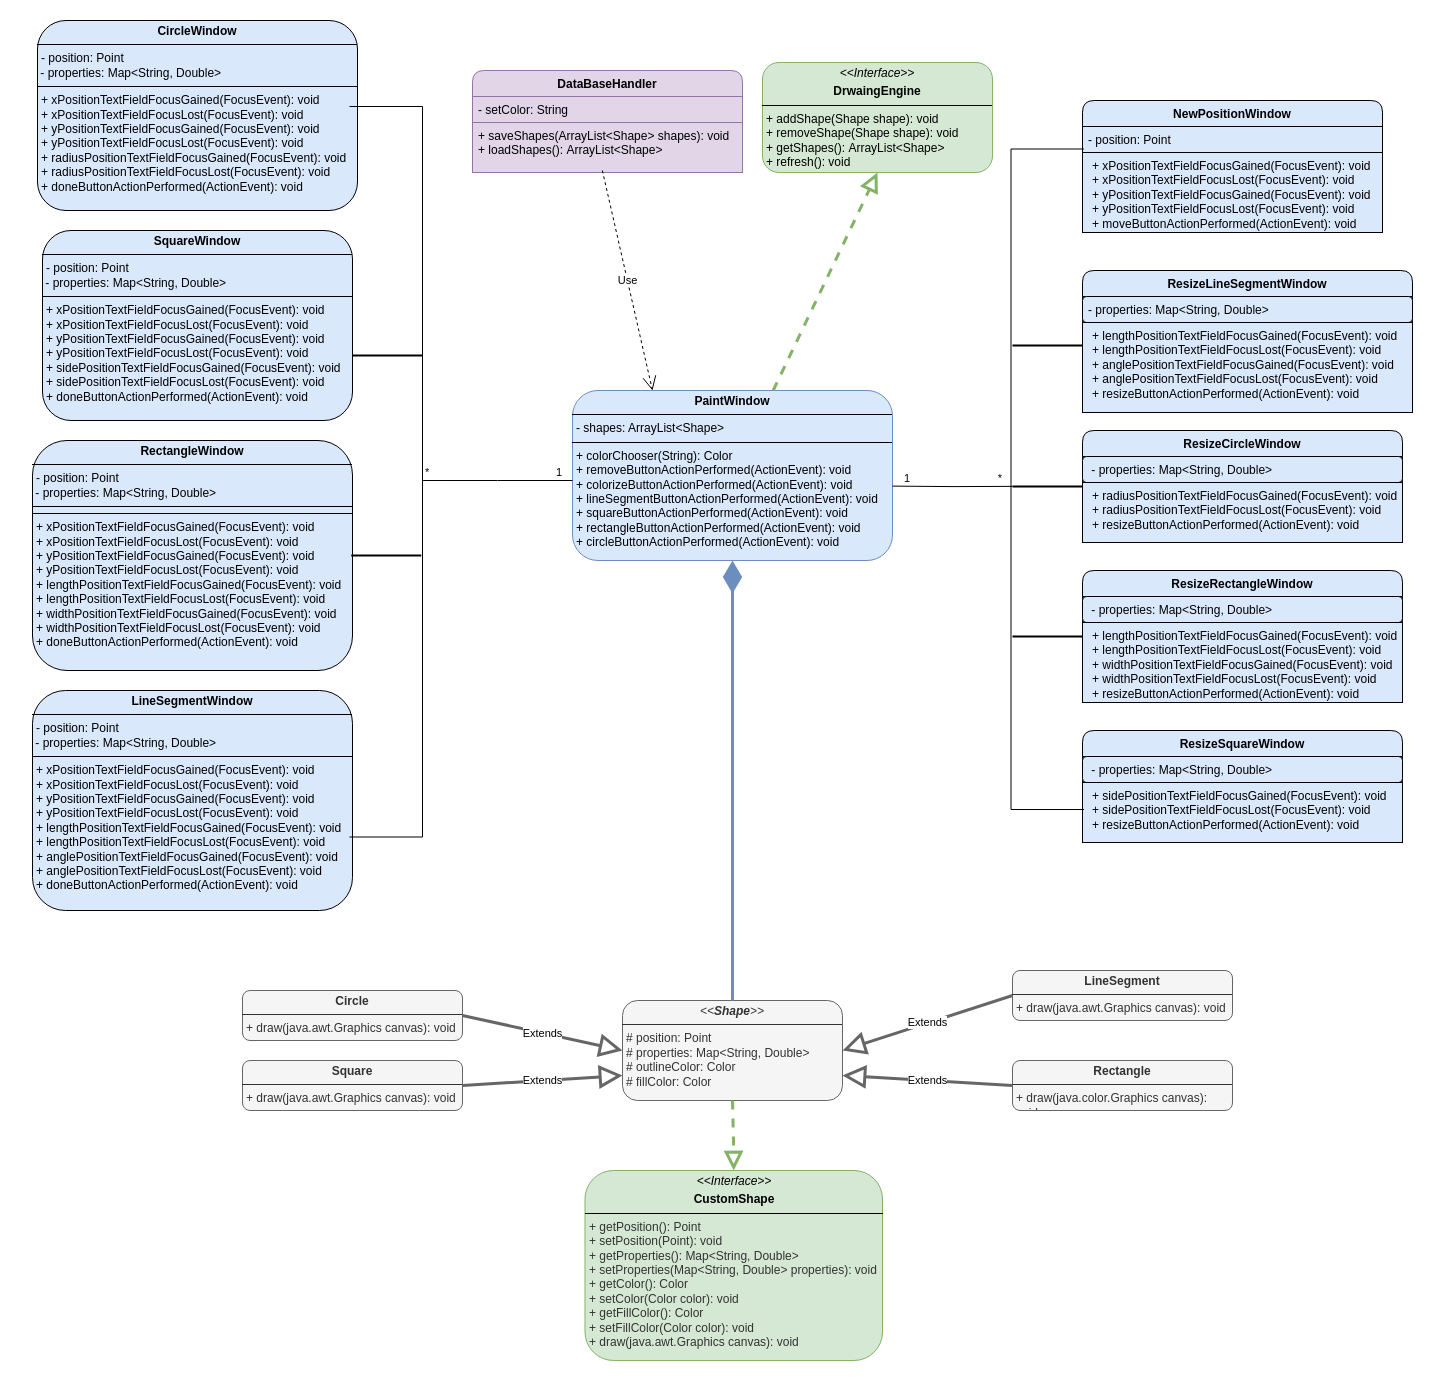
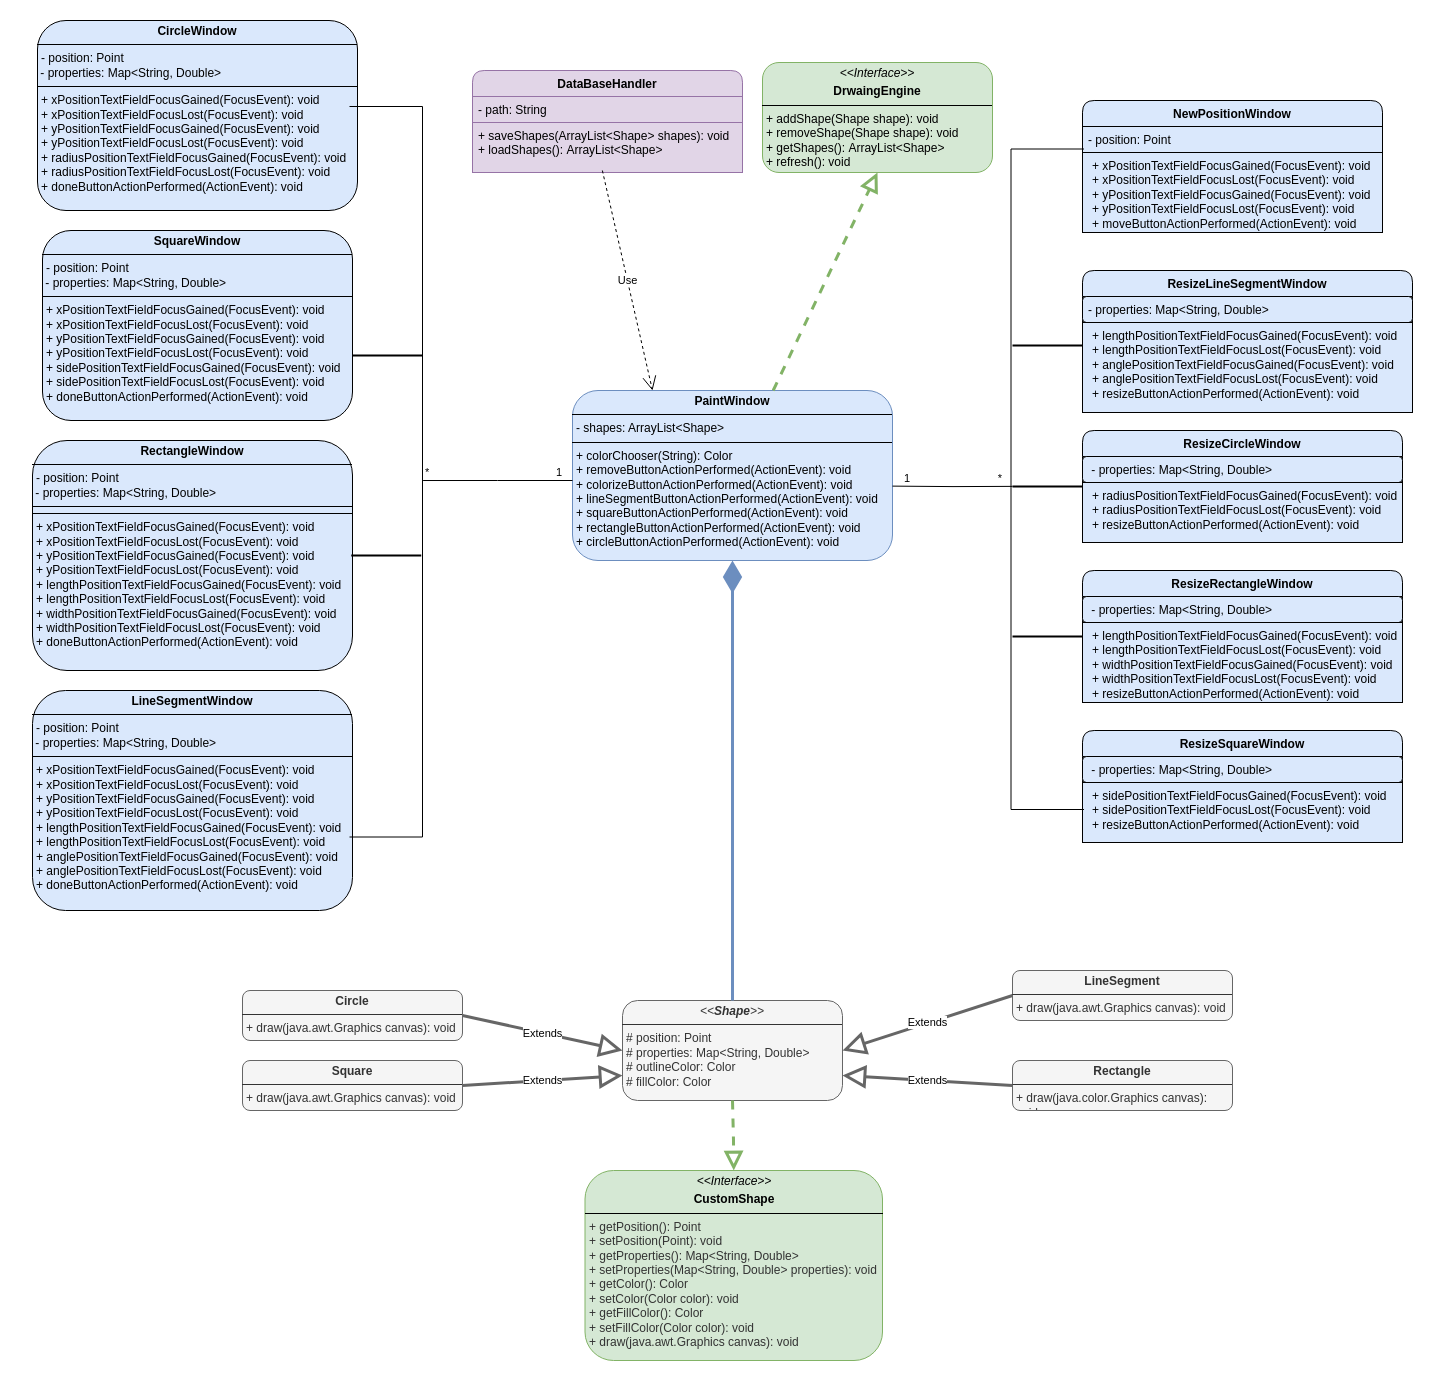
node "- setColor: String": label "- setColor: String" -> "- path: String"
